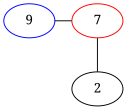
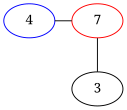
node "9": label "9" -> "4"
node "2": label "2" -> "3"
